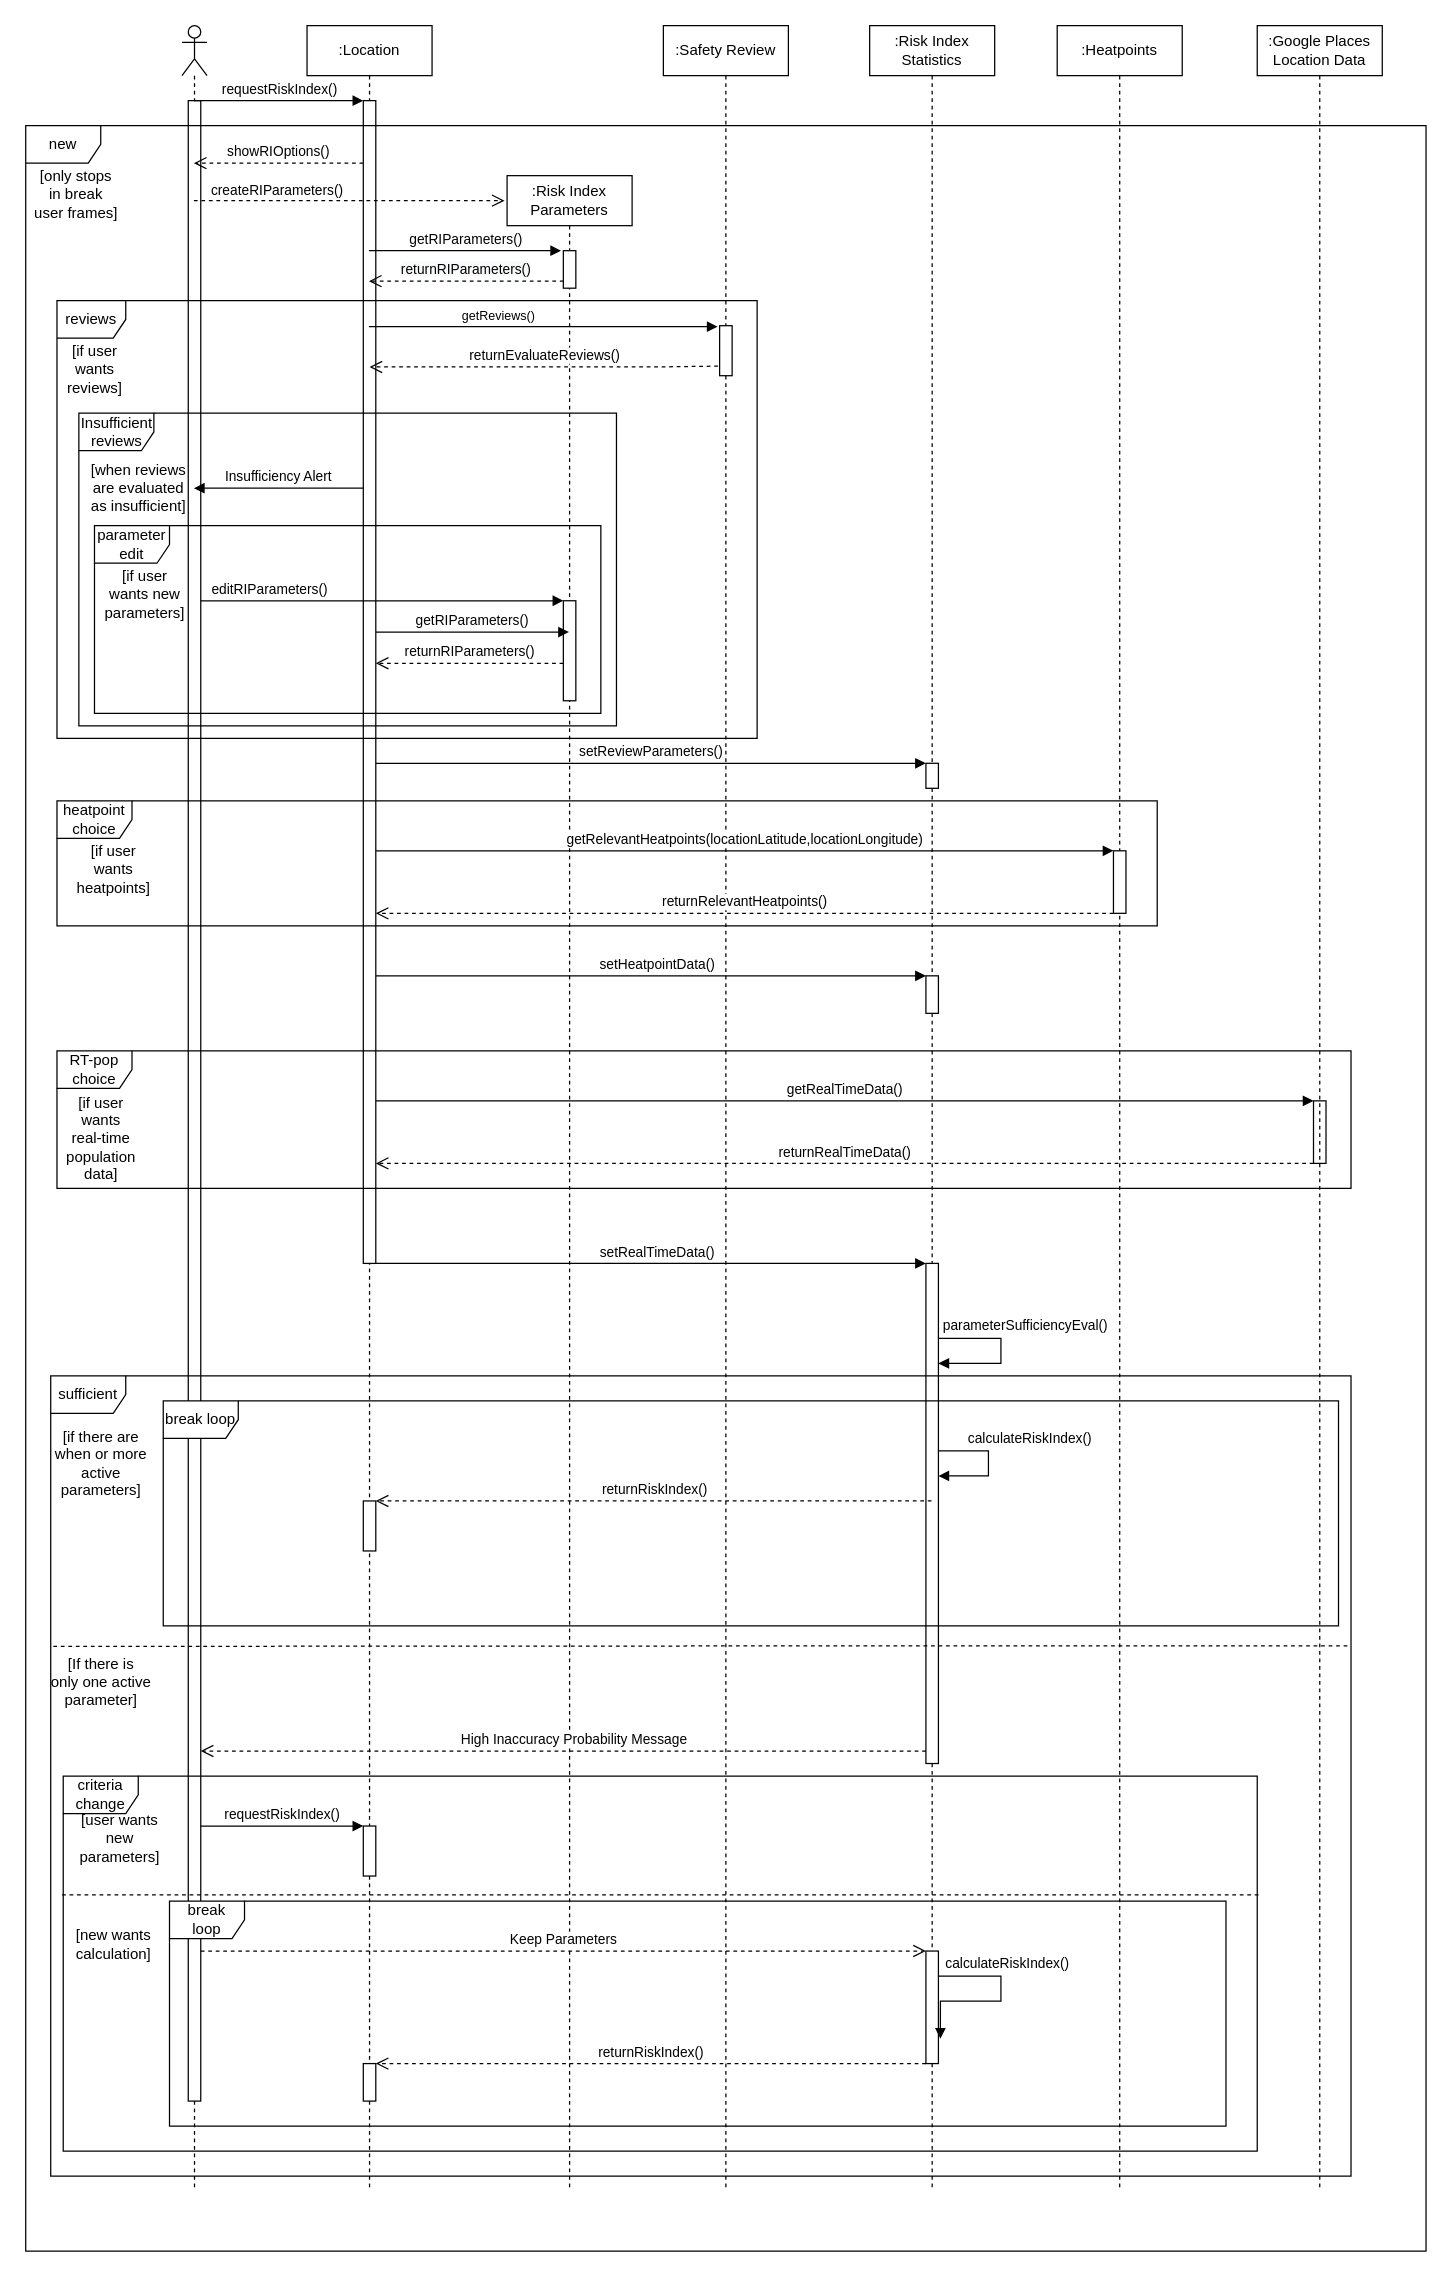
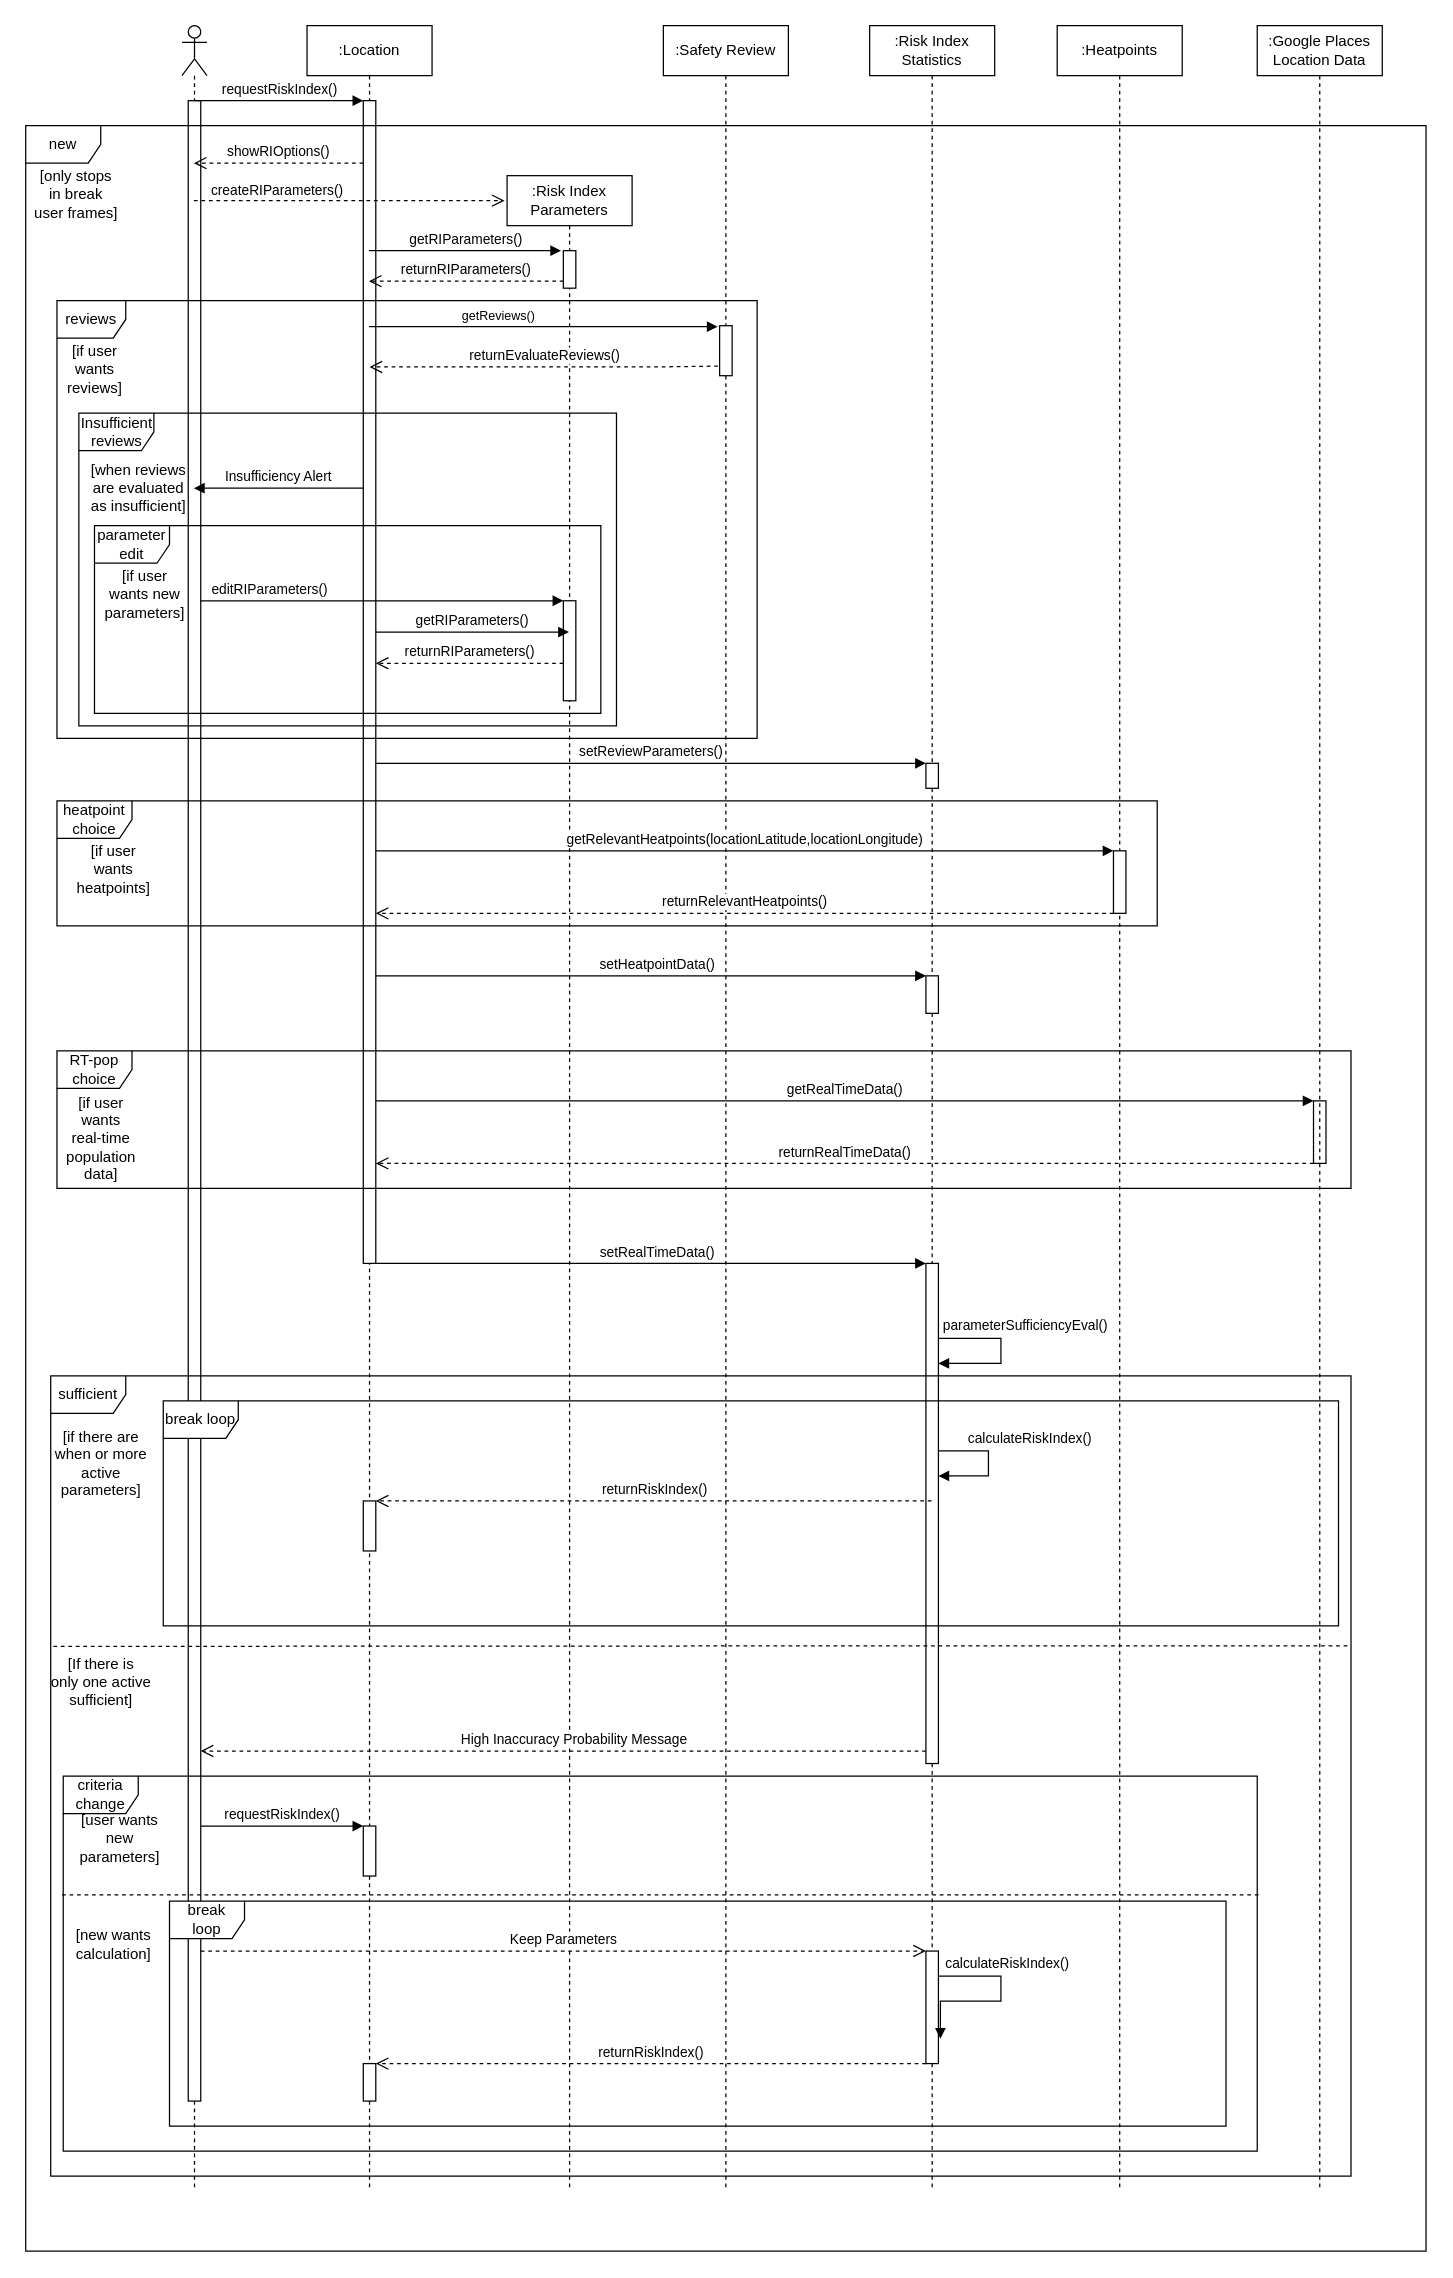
node "[If there is only one active parameter]": label "[If there is only one active parameter]" -> "[If there is only one active sufficient]"
